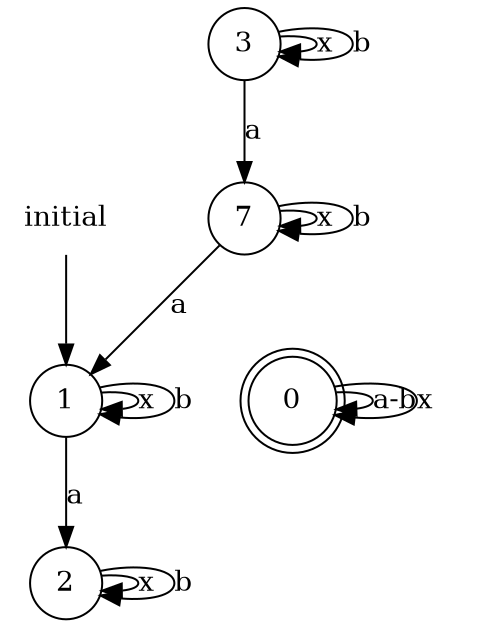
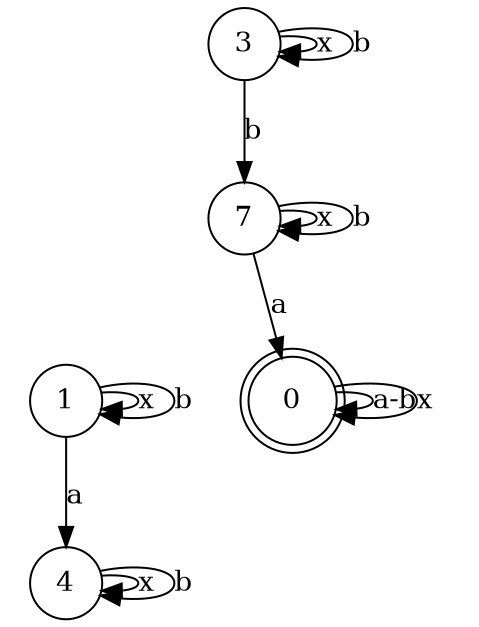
edge "3" -> "7": label "a" -> "b"
node "initial": removed
edge "7" -> "1": now "7" -> "0"
node "2": label "2" -> "4"
